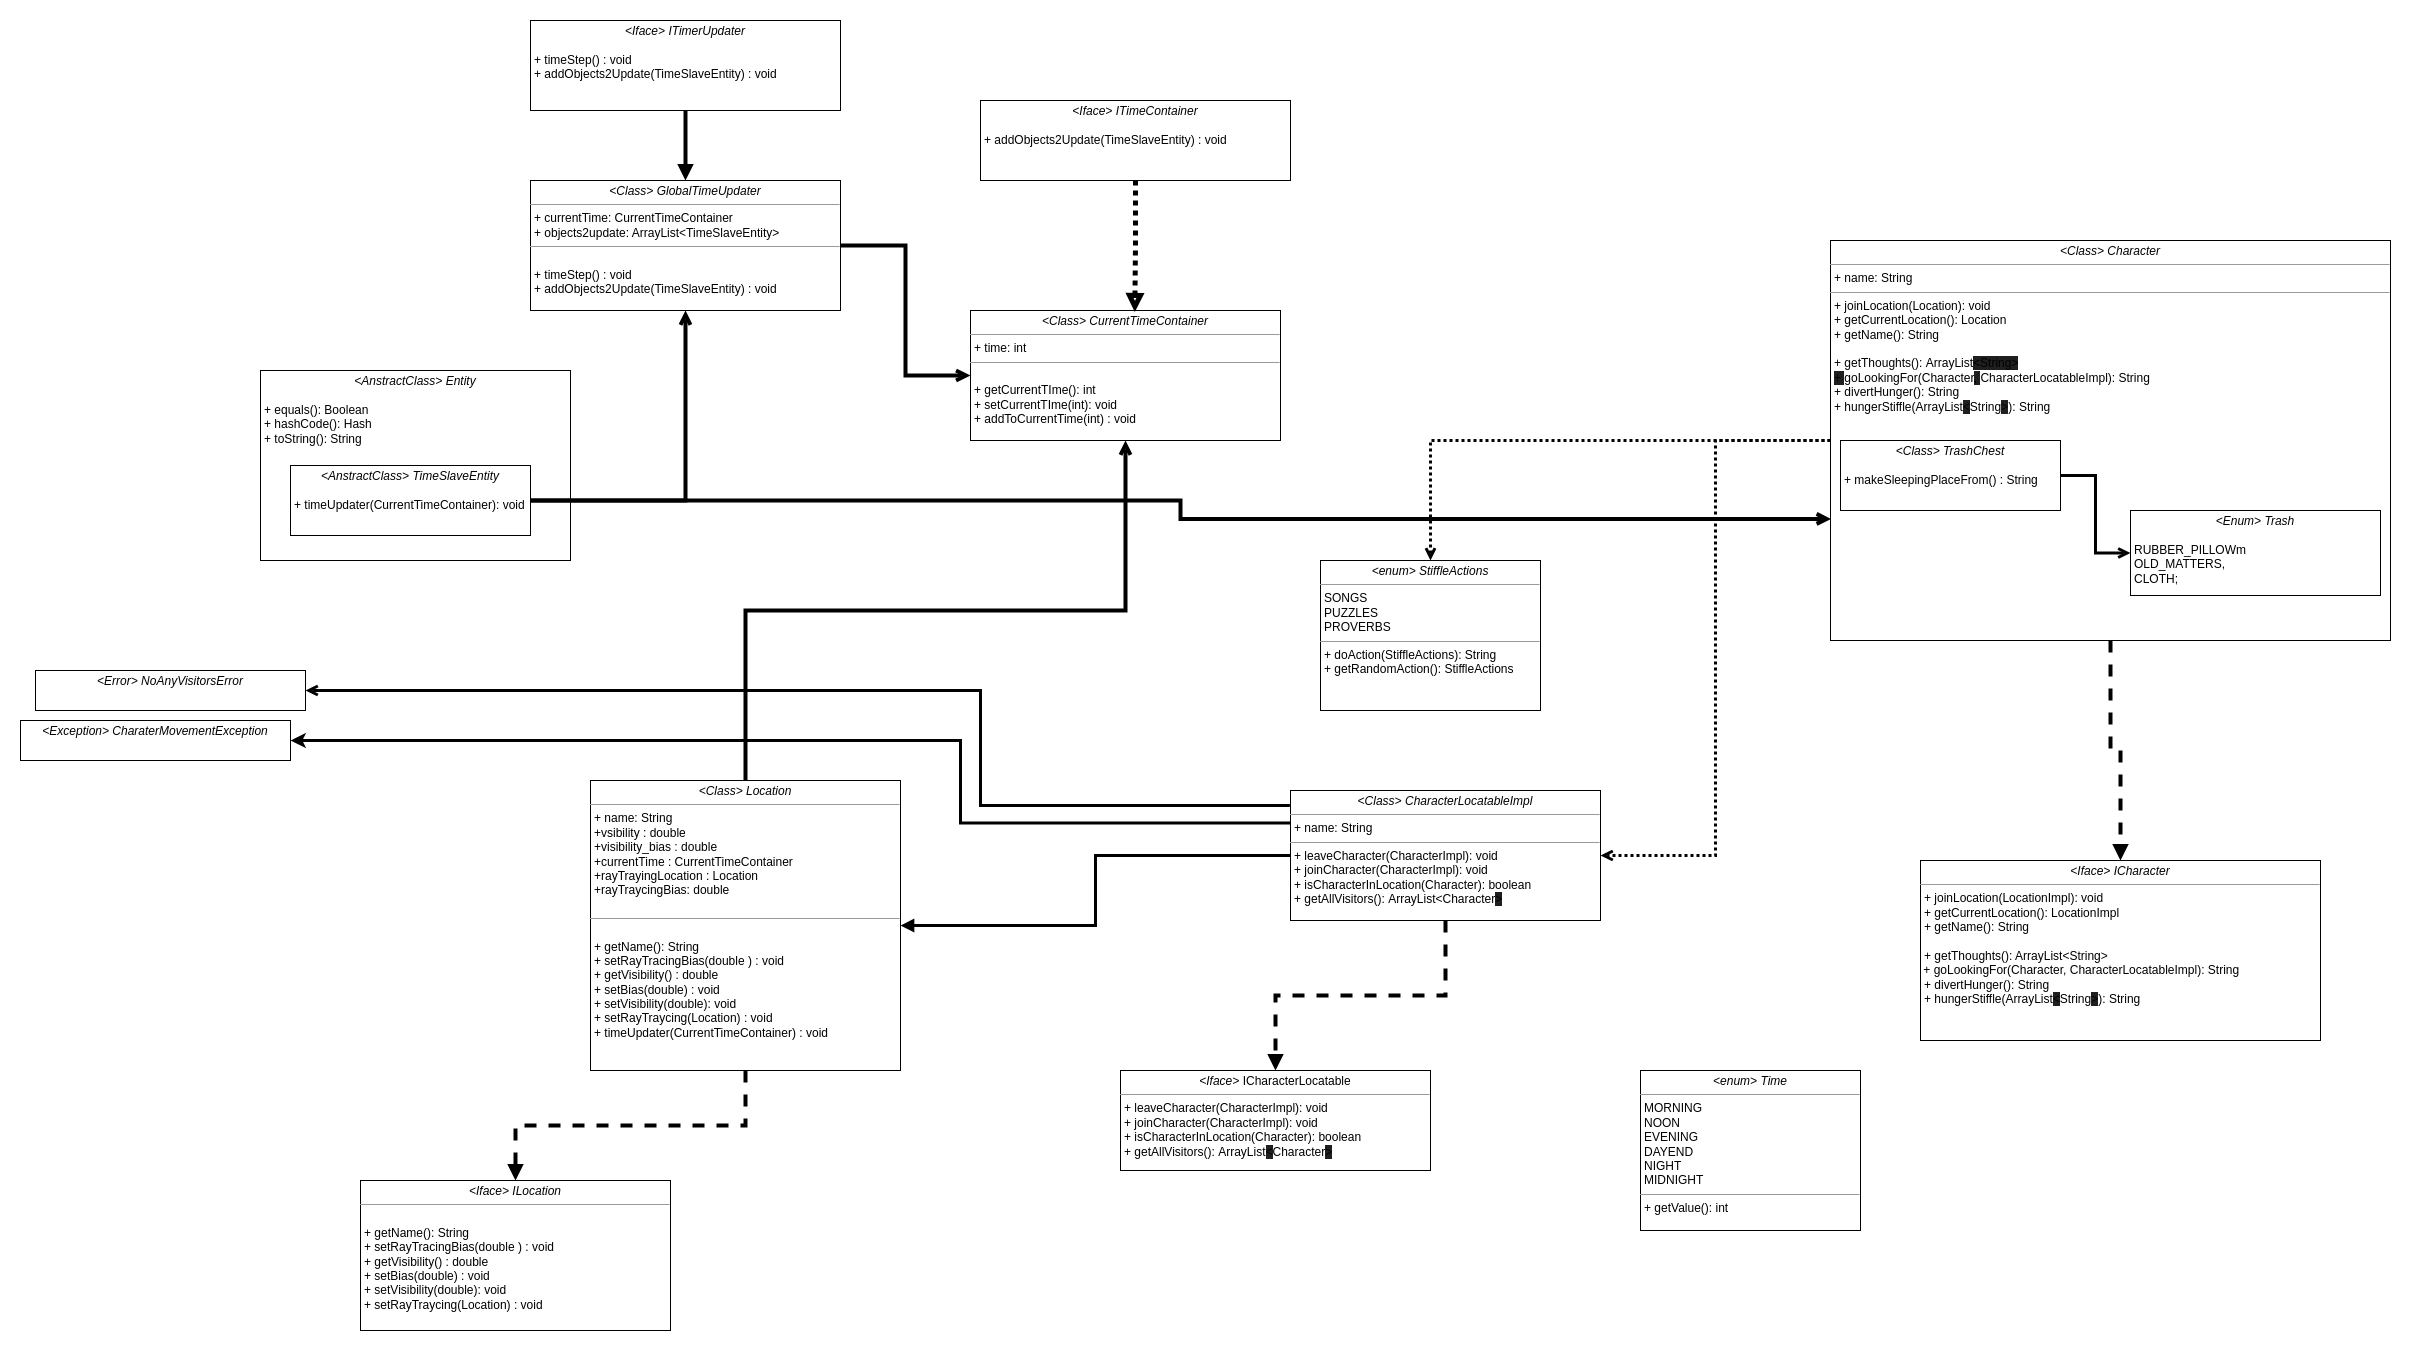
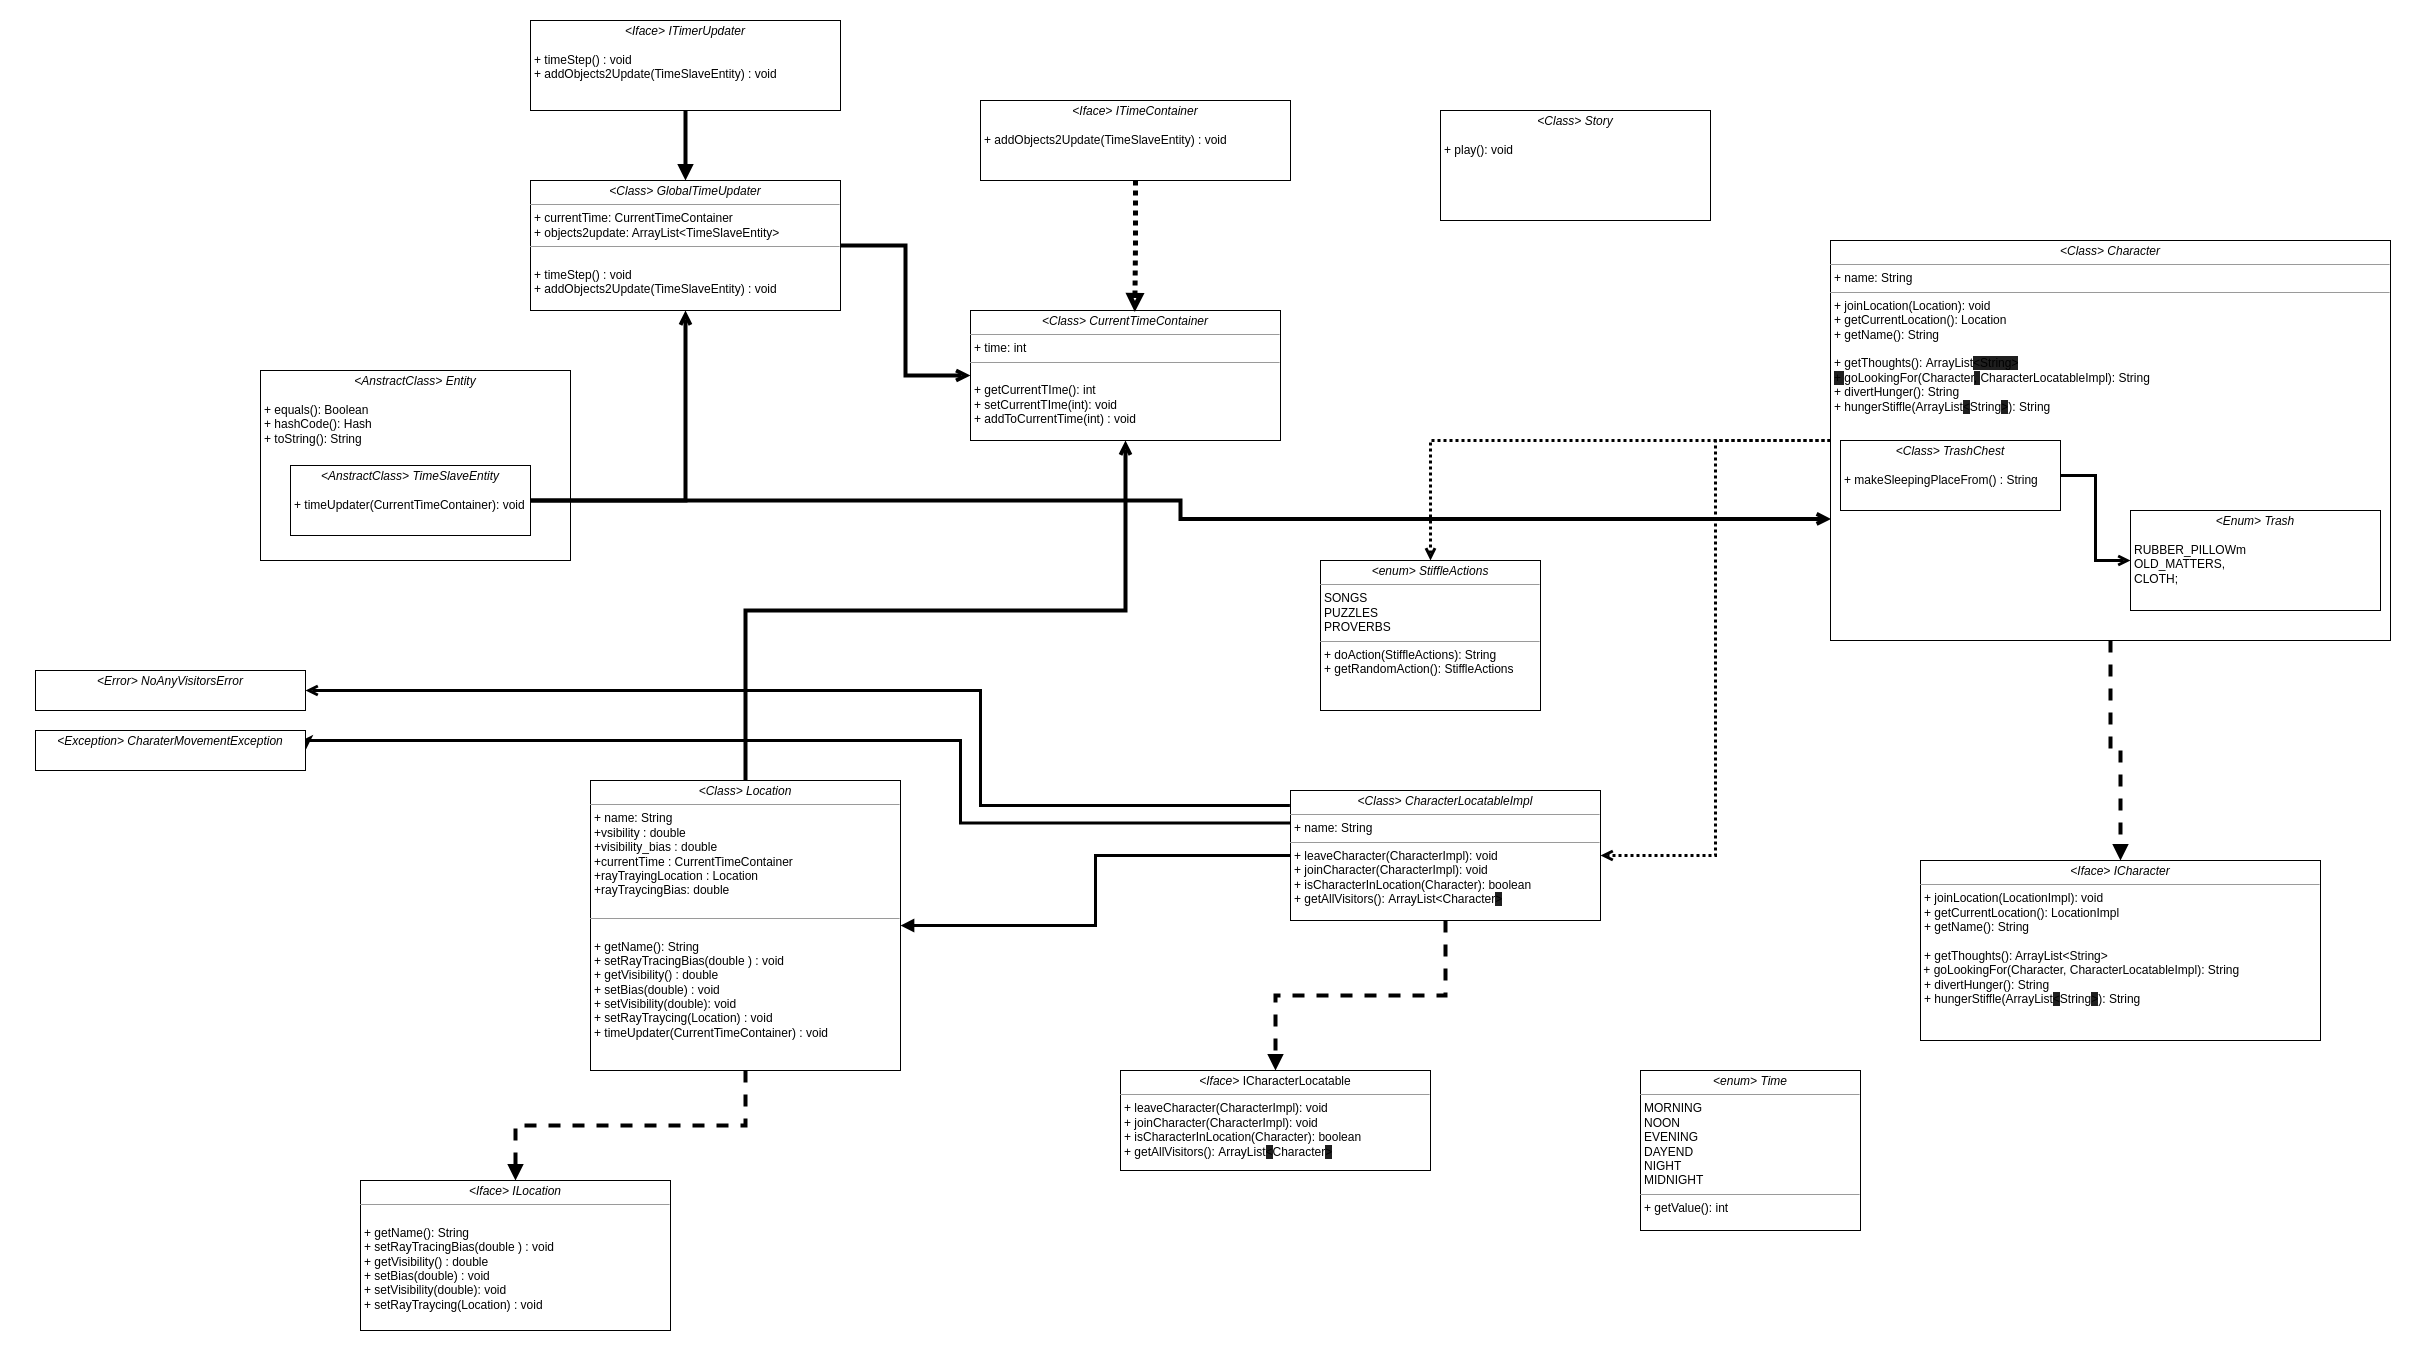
node "<Class> Story + play(): void": added
node "<Enum> Trash RUBBER_PILLOWm OLD_MATTERS, CLOTH;": size 250x85 -> 250x100
node "<Exception> CharaterMovementException": moved (156, 741) -> (171, 751)
